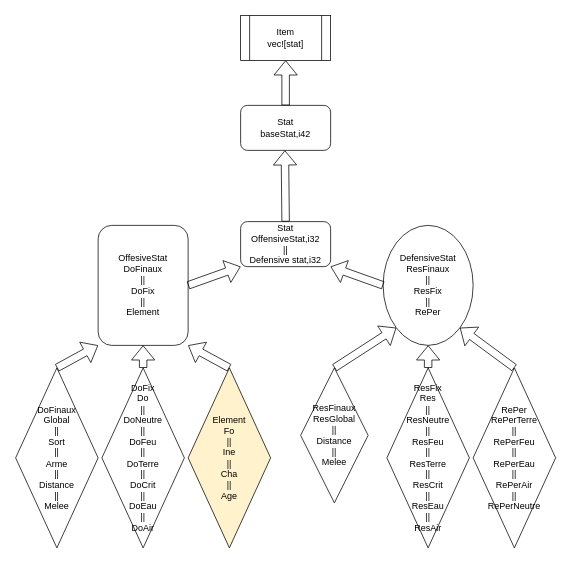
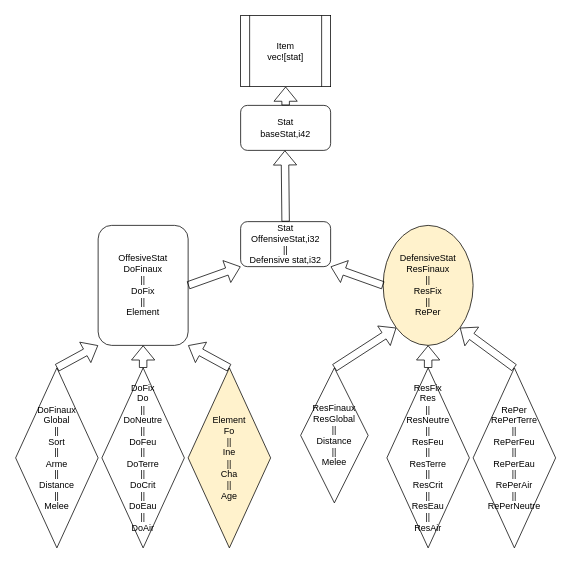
node "Item vec![stat]": size 90x45 -> 90x71
node "DefensiveStat ResFinaux || ResFix || RePer": fillcolor #ffffff -> #fff2cc
